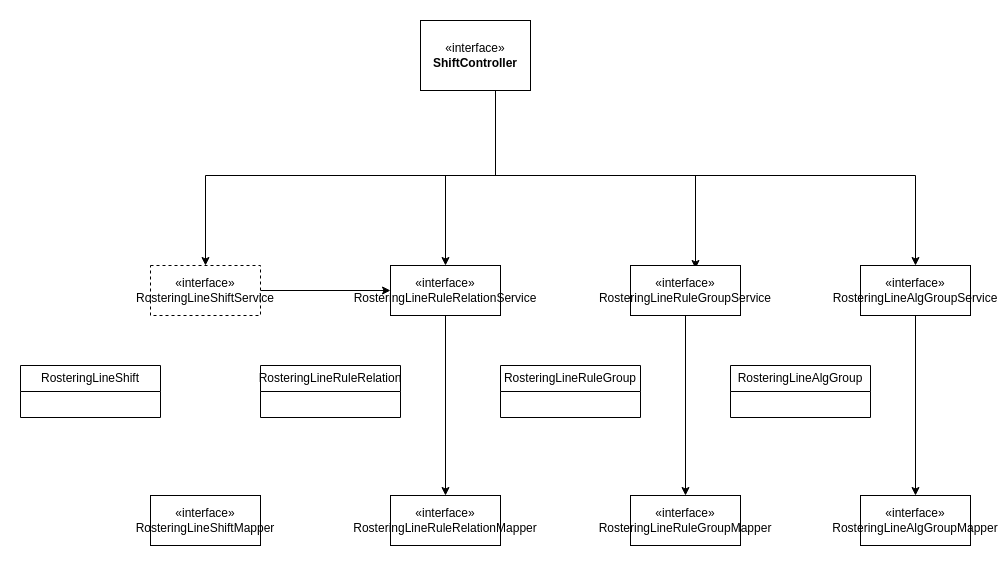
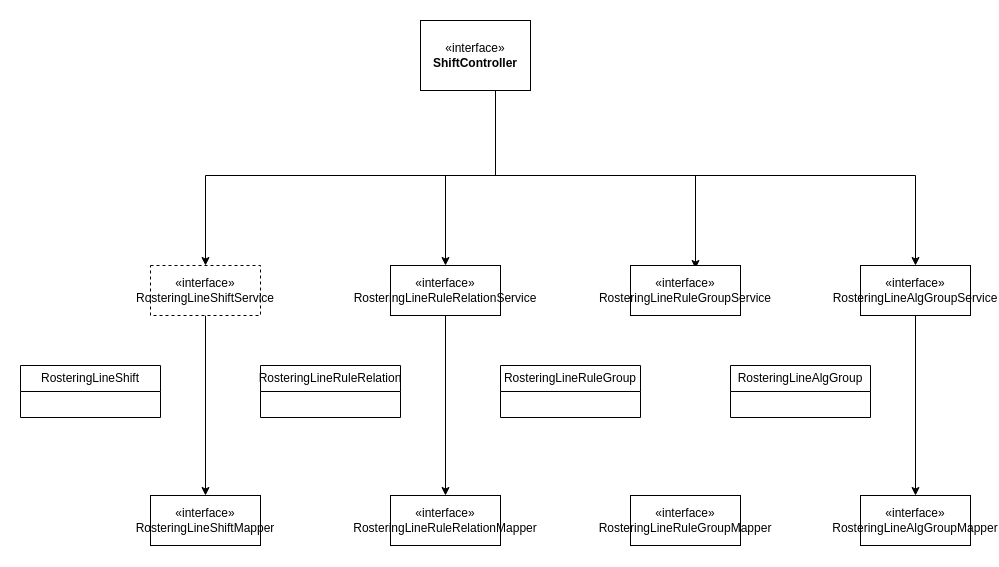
edge "«interface» RosteringLineShiftService" -> "«interface» RosteringLineRuleRelationService": now "«interface» RosteringLineShiftService" -> "«interface» RosteringLineShiftMapper"
edge "«interface» RosteringLineRuleGroupService" -> "«interface» RosteringLineRuleGroupMapper": removed
